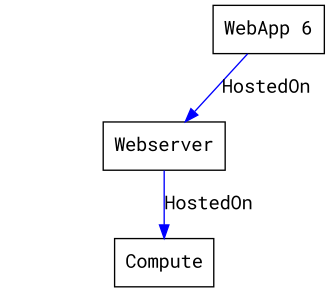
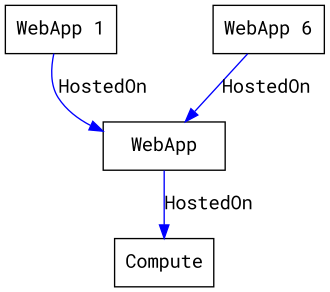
node "WebApp 1": added
node "Webserver": label "Webserver" -> "WebApp"
